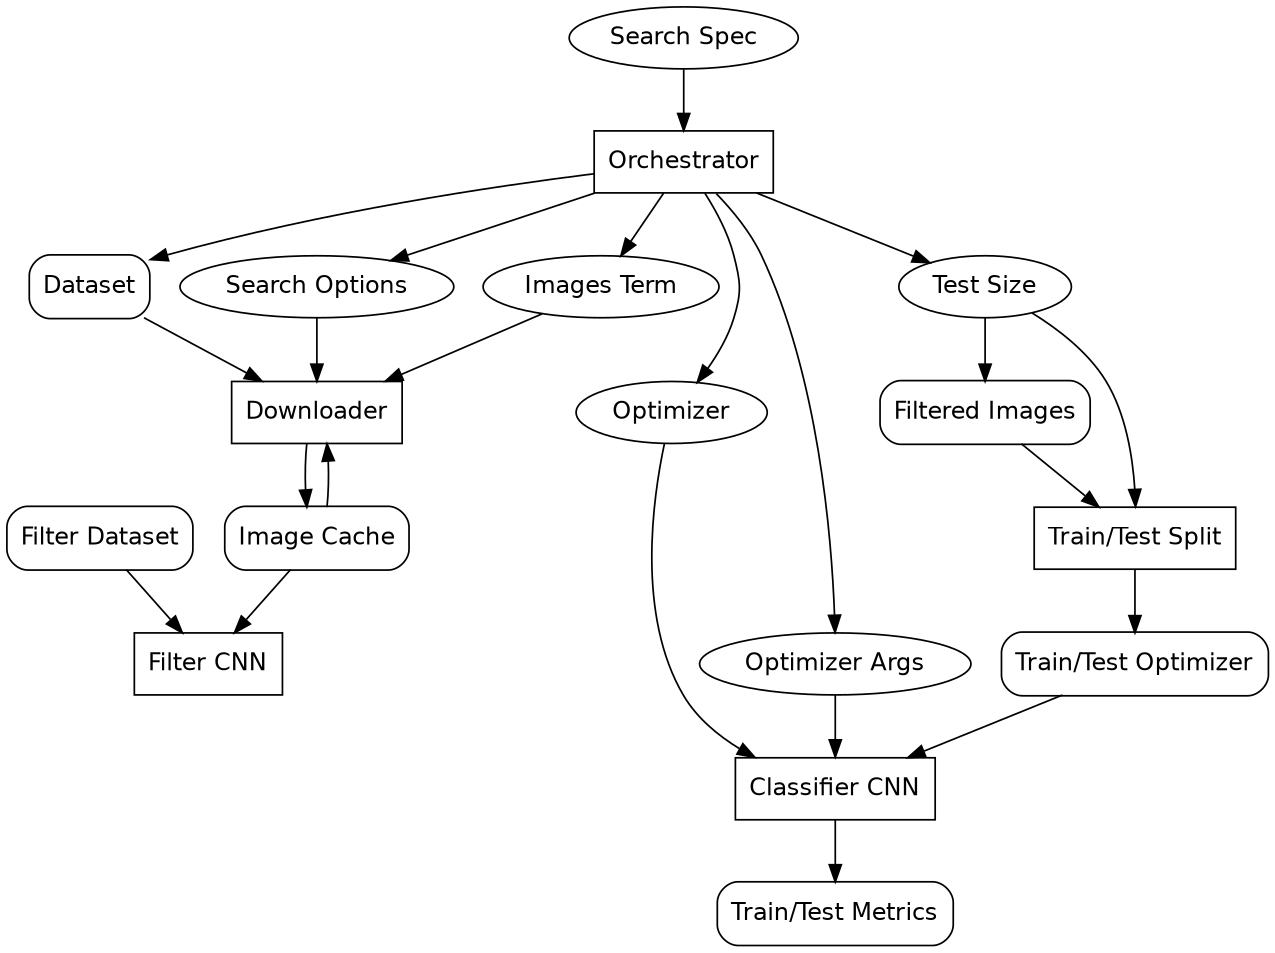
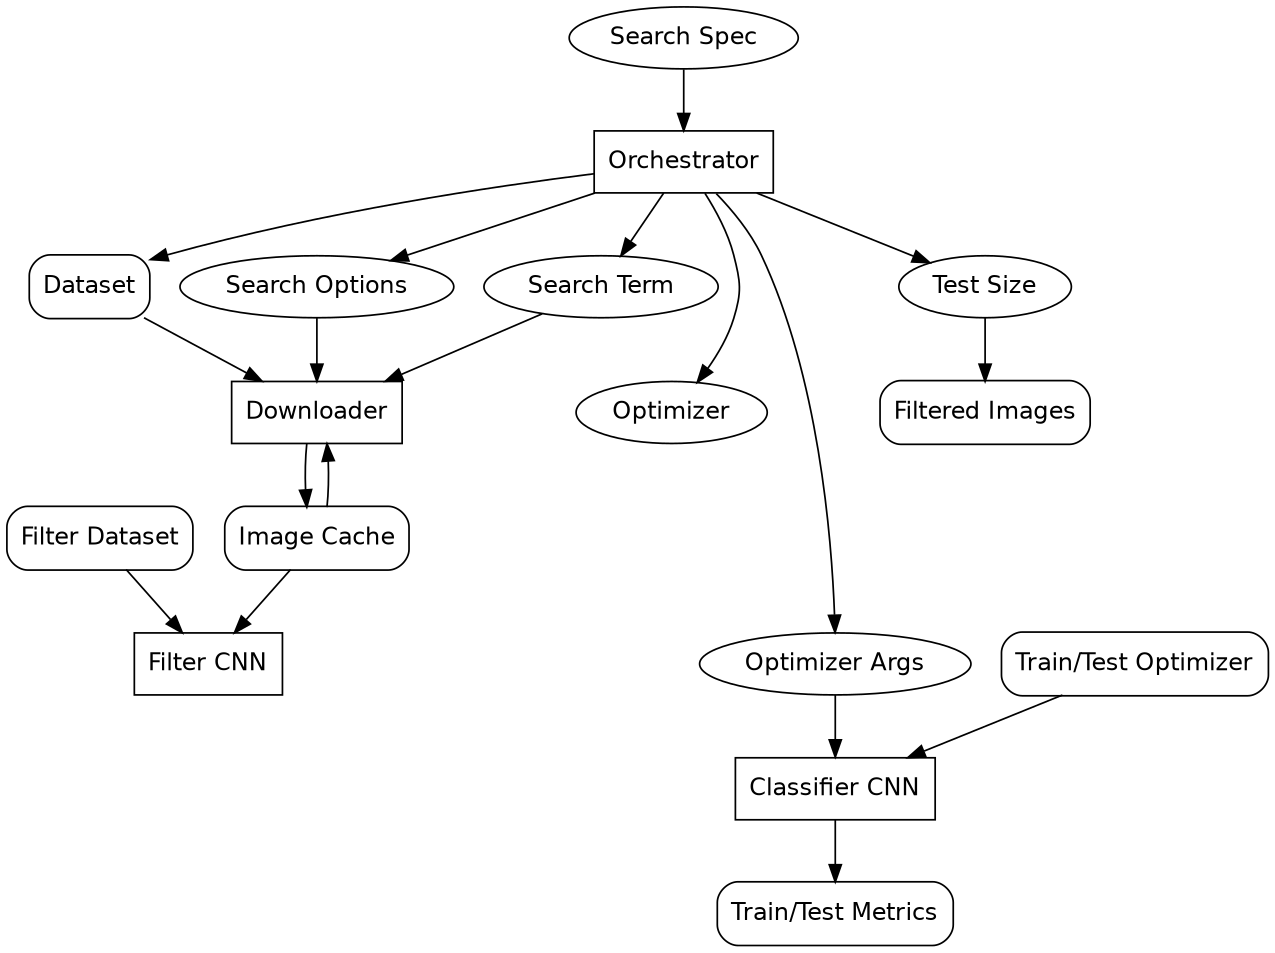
node "Images Term": label "Images Term" -> "Search Term"
node "Train/Test Split": removed
edge "Optimizer" -> "Classifier CNN": removed
